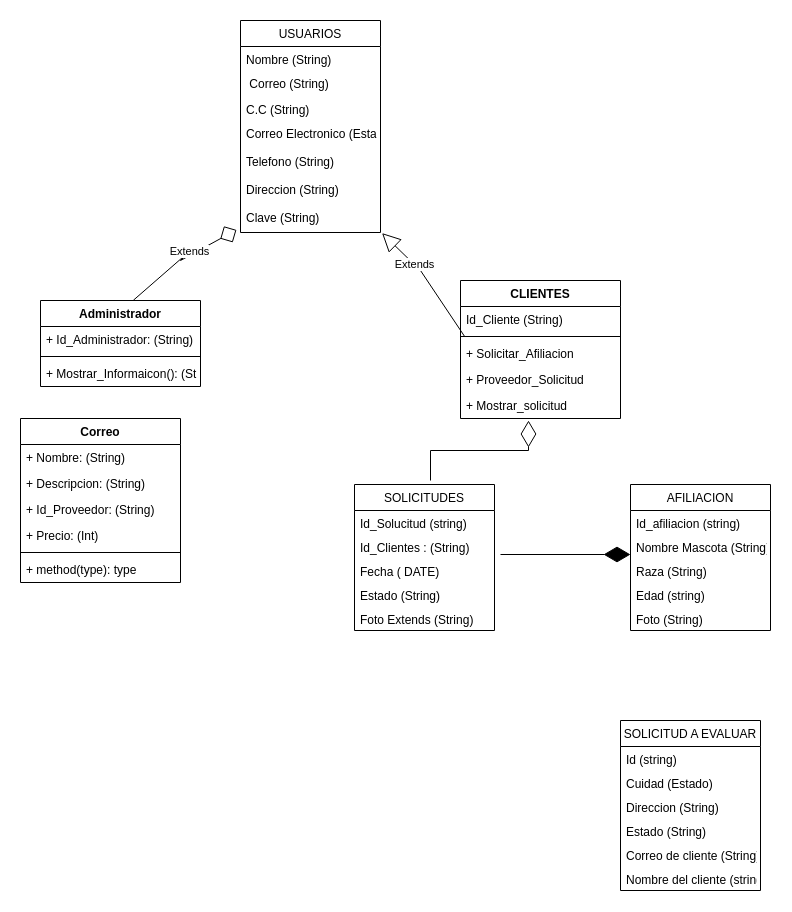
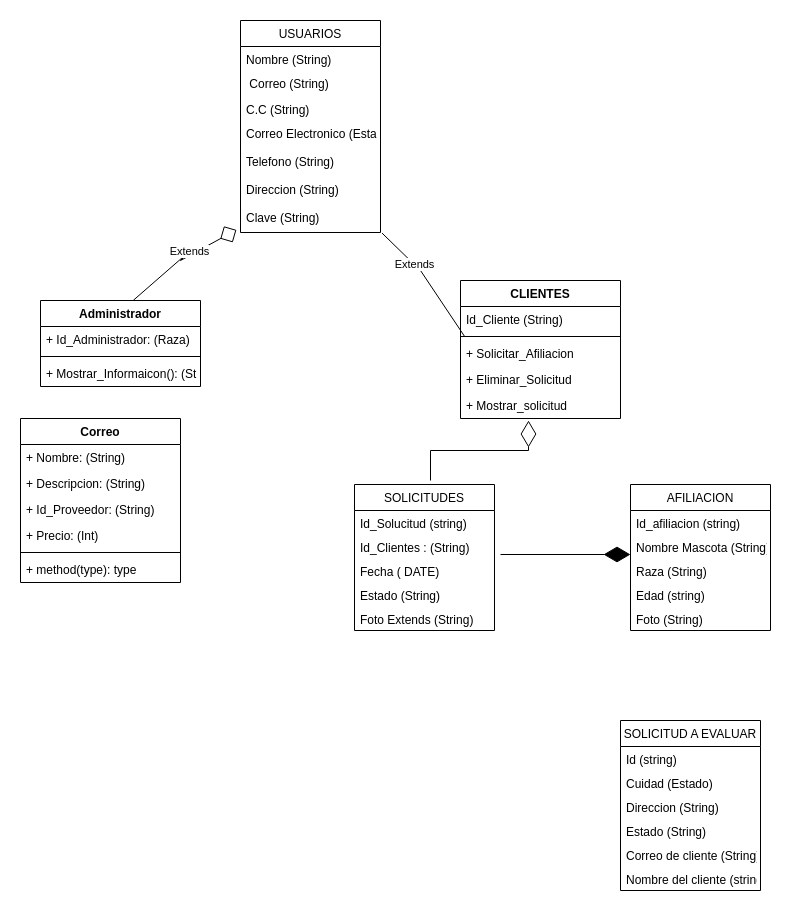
edge "+ Solicitar_Afiliacion" -> "Clave (String)": arrowhead block -> none
node "+ Id_Administrador: (String)": label "+ Id_Administrador: (String)" -> "+ Id_Administrador: (Raza)"
node "+ Proveedor_Solicitud": label "+ Proveedor_Solicitud" -> "+ Eliminar_Solicitud"
